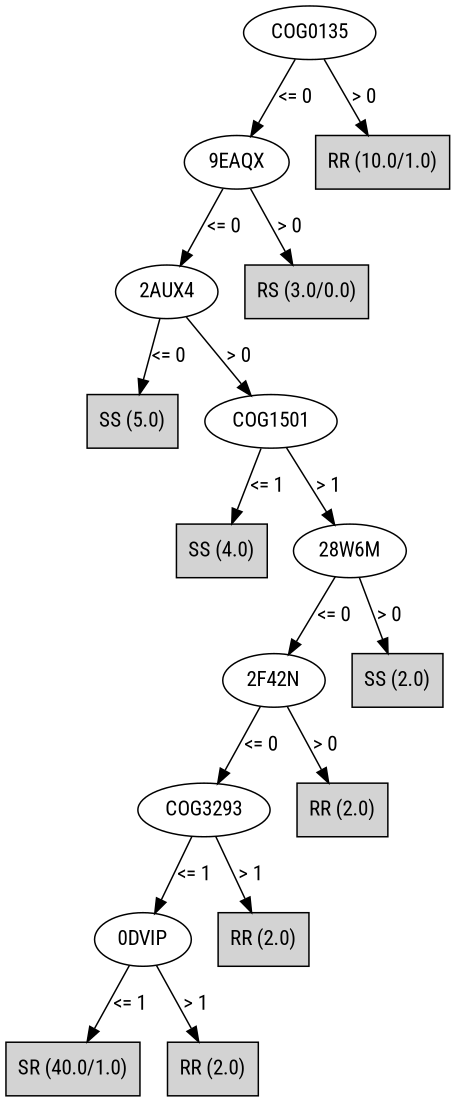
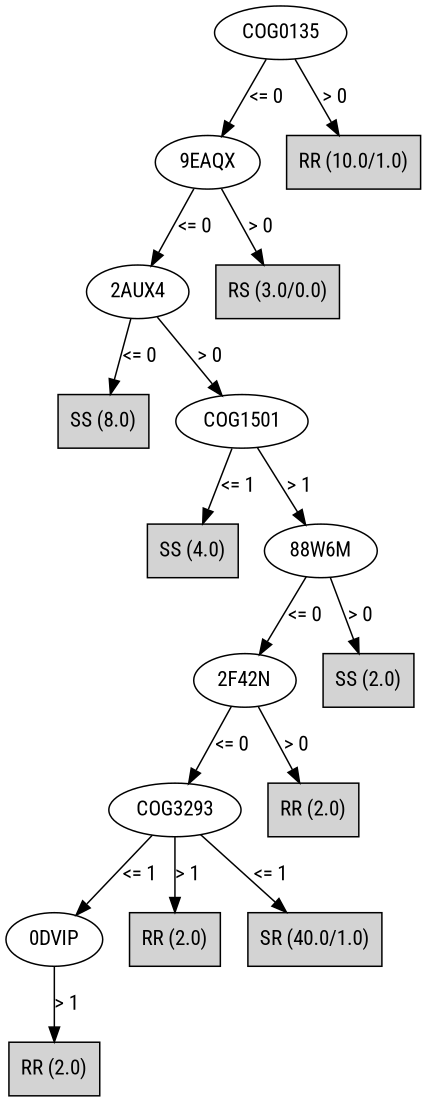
node "SS (5.0)": label "SS (5.0)" -> "SS (8.0)"
node "28W6M": label "28W6M" -> "88W6M"
edge "0DVIP" -> "SR (40.0/1.0)": now "COG3293" -> "SR (40.0/1.0)"
